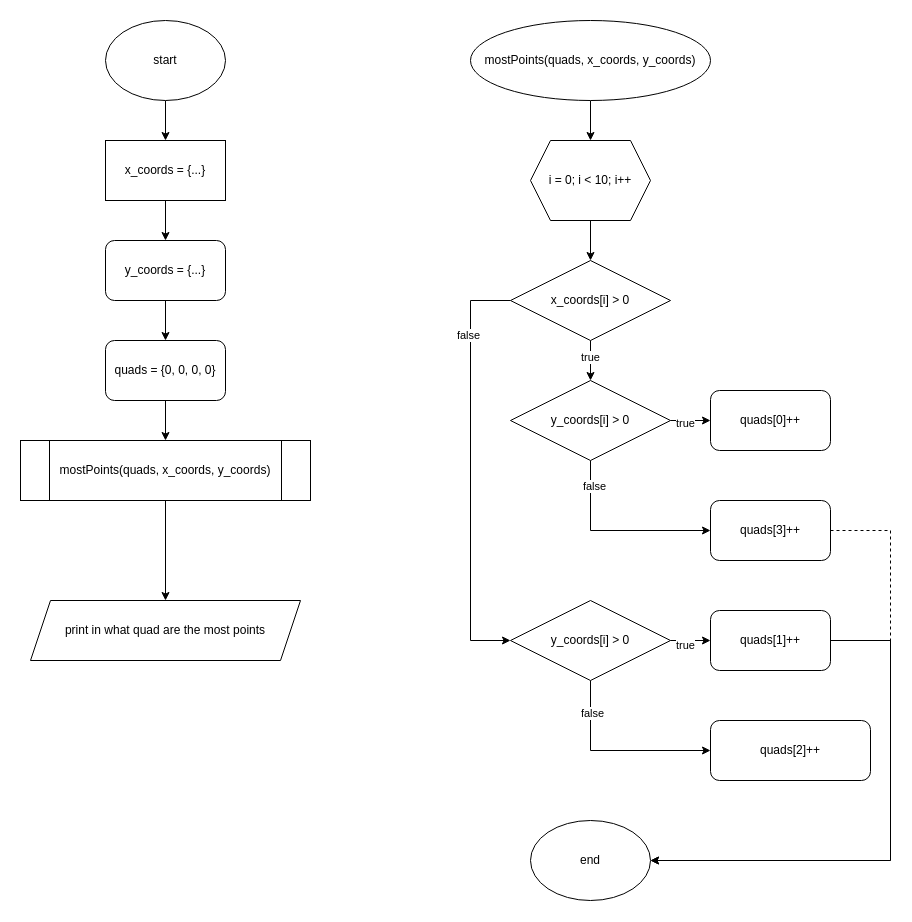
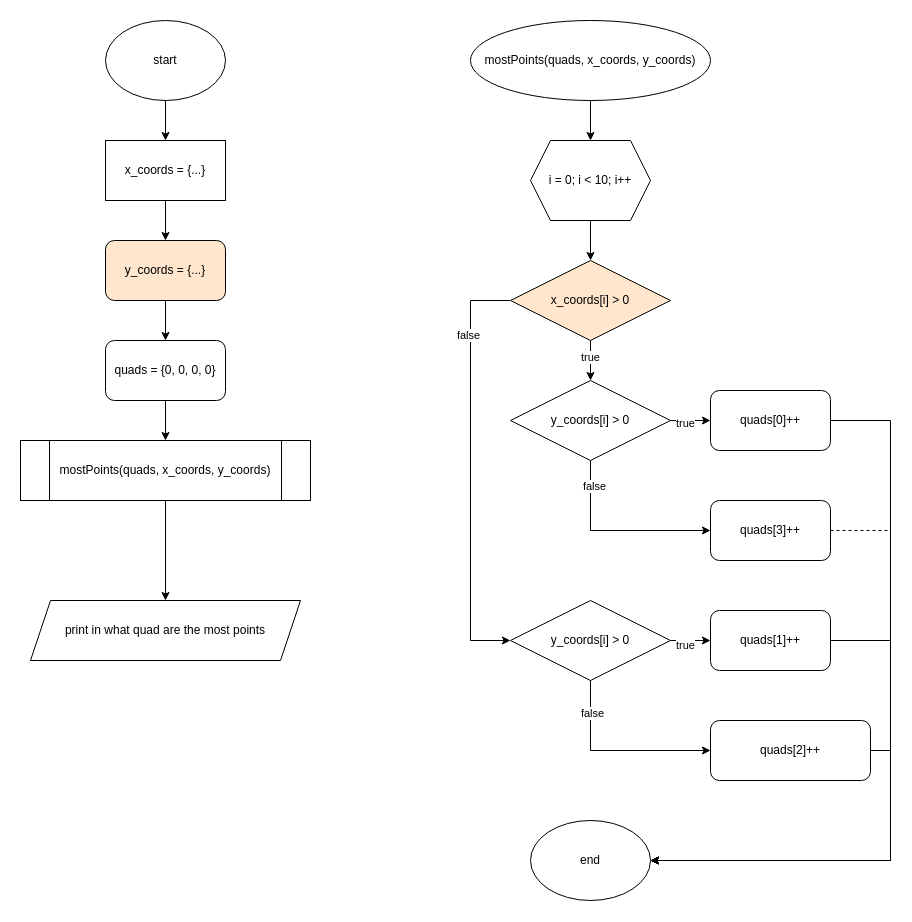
node "y_coords = {...}": fillcolor #ffffff -> #ffe6cc
node "x_coords[i] > 0": fillcolor #ffffff -> #ffe6cc
edge "quads[0]++" -> "end": added
edge "quads[2]++" -> "end": added
